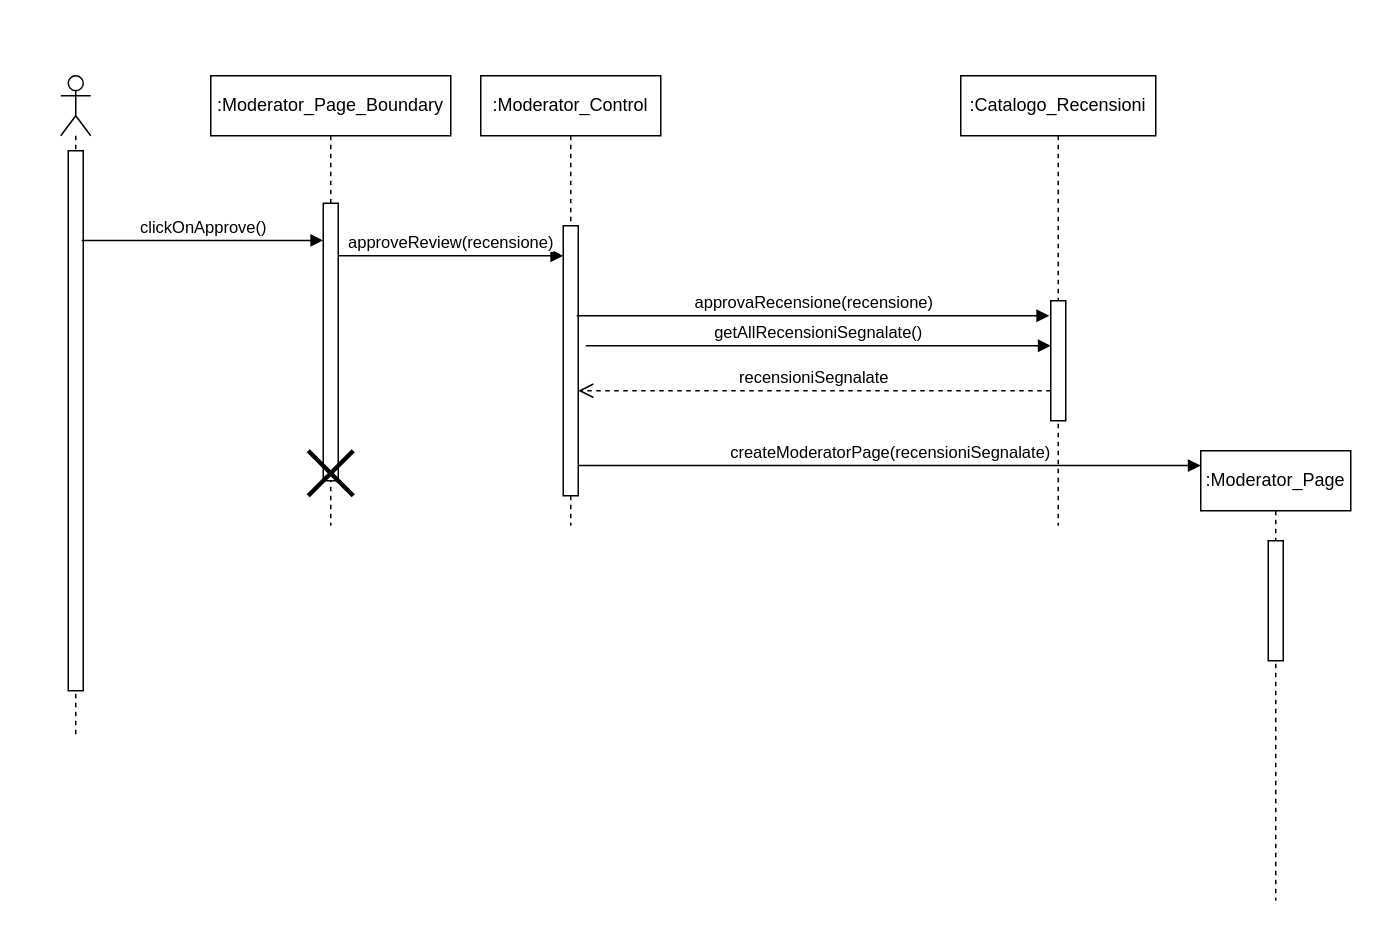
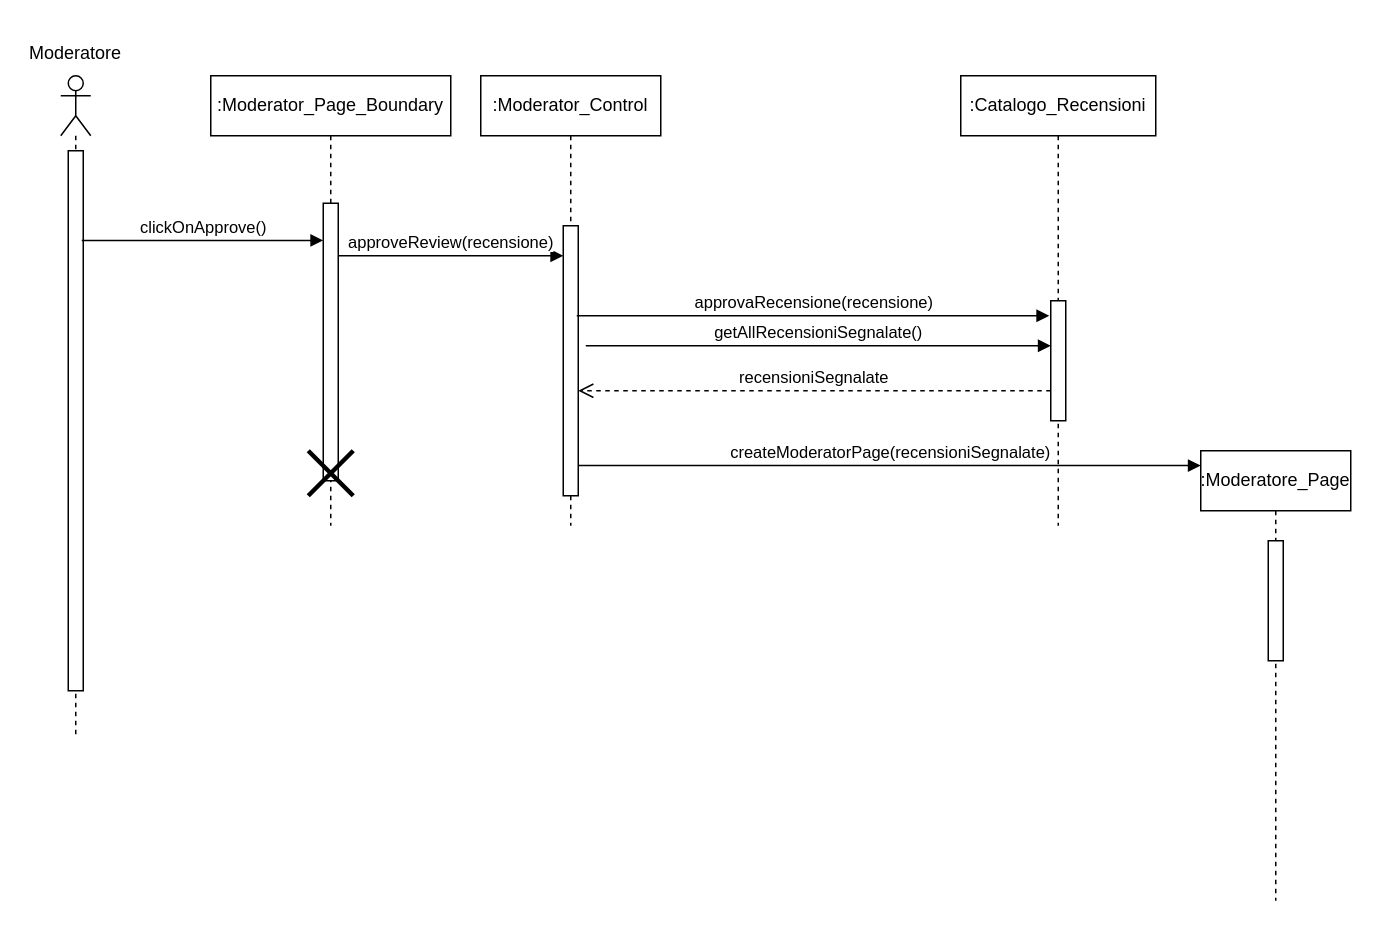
node "Moderatore": added
node ":Moderator_Page": label ":Moderator_Page" -> ":Moderatore_Page"
